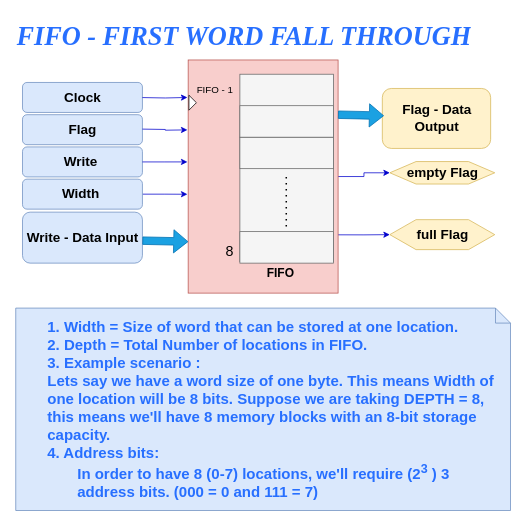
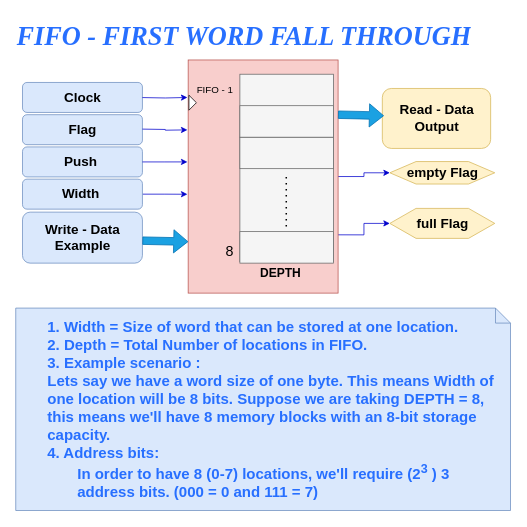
node "Flag - Data Output": label "Flag - Data Output" -> "Read - Data Output"
node "Write": label "Write" -> "Push"
node "full Flag": moved (443, 234) -> (443, 223)
node "Write - Data Input": label "Write - Data Input" -> "Write - Data Example"
node "FIFO": label "FIFO" -> "DEPTH"
